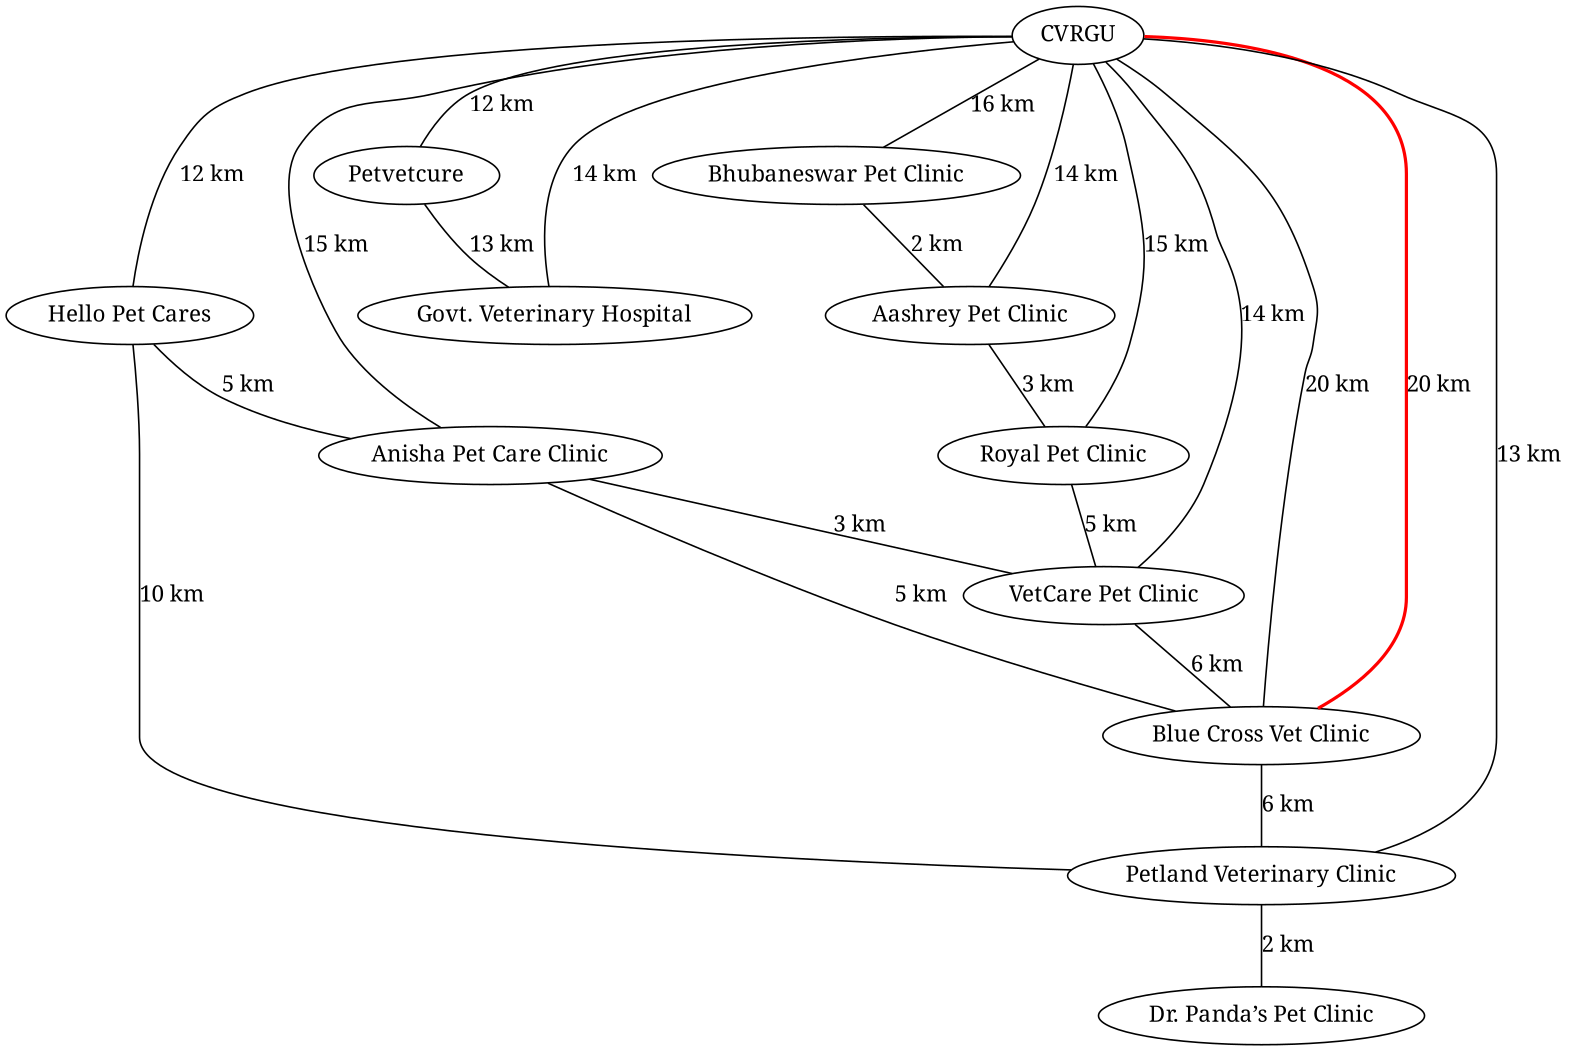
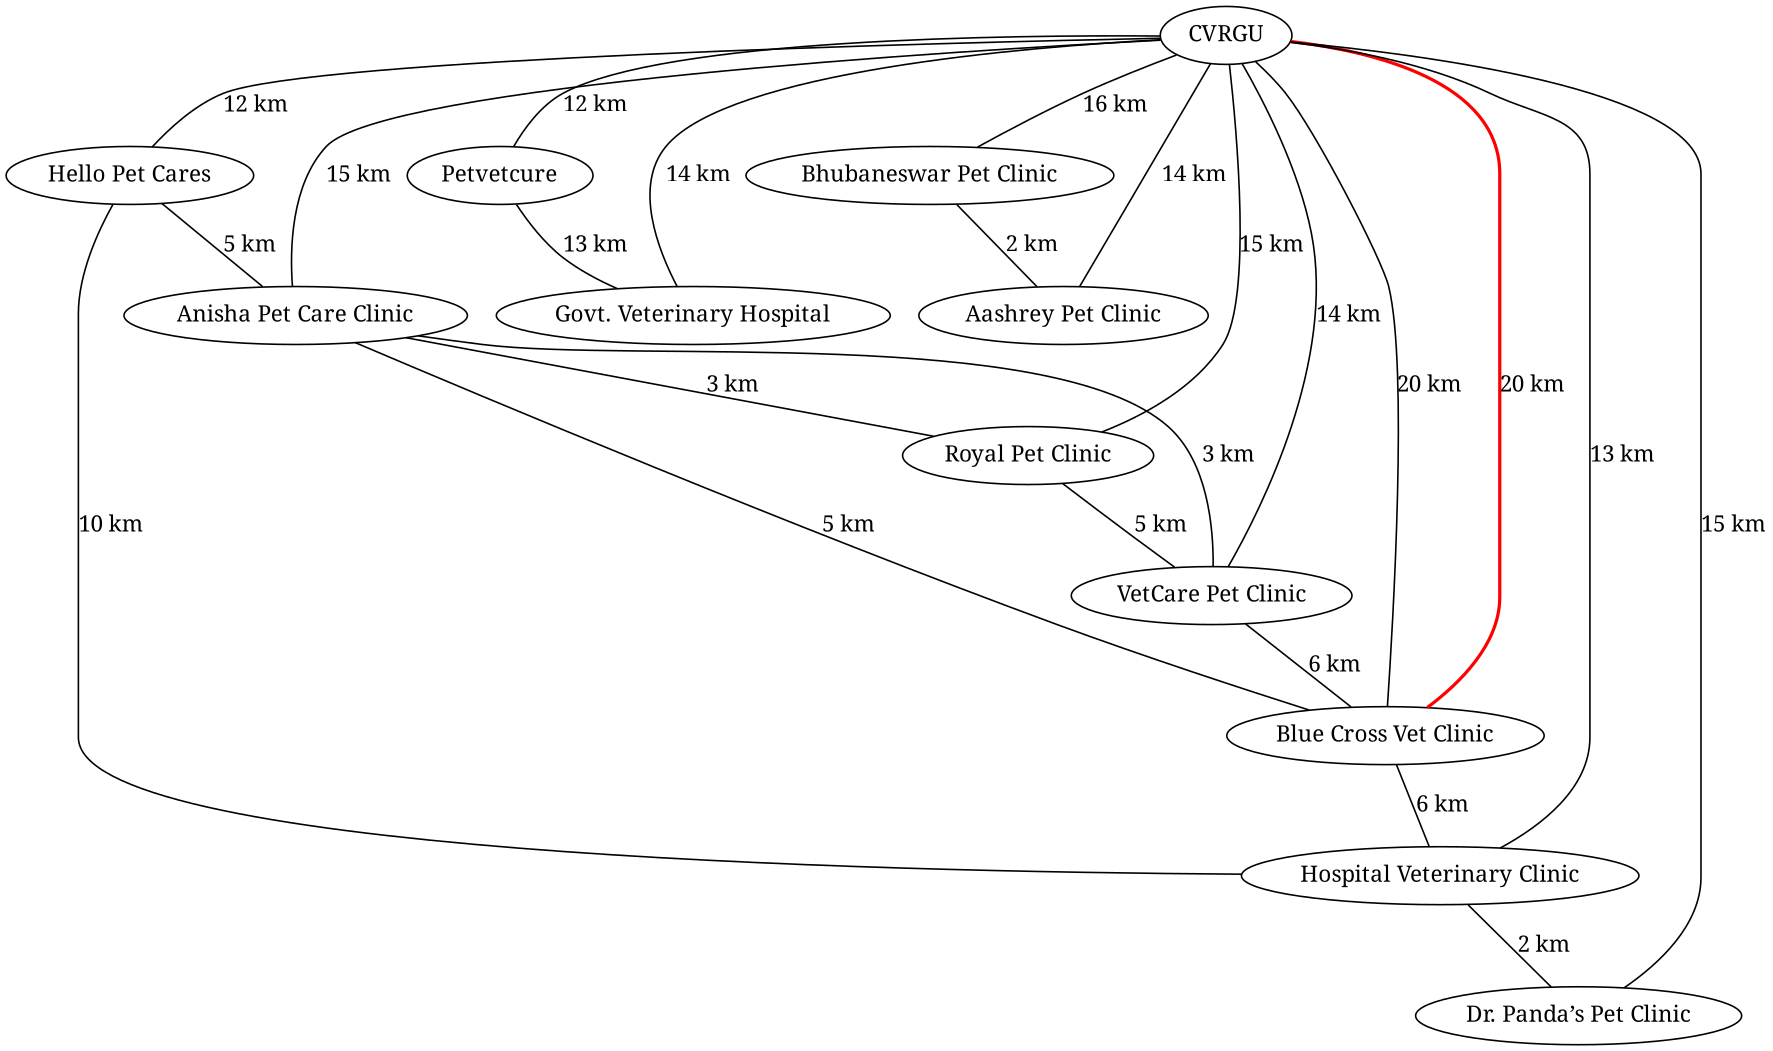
edge "CVRGU" -- "Dr. Panda’s Pet Clinic": added, label "15 km"
edge "Aashrey Pet Clinic" -- "Royal Pet Clinic": now "Anisha Pet Care Clinic" -- "Royal Pet Clinic"
node "Petland Veterinary Clinic": label "Petland Veterinary Clinic" -> "Hospital Veterinary Clinic"
